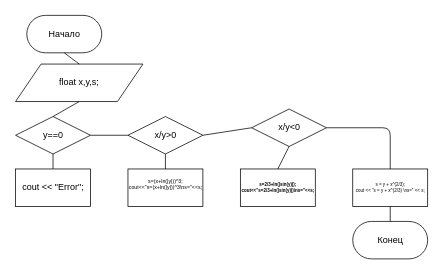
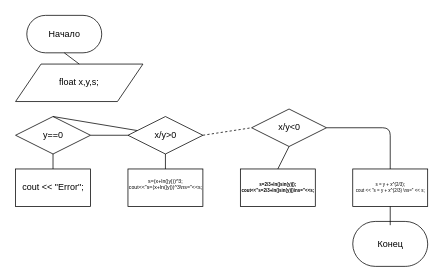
edge "float x,y,s;" -- "y==0": now "x/y>0" -- "y==0"
edge "x/y<0" -- "x/y>0": style solid -> dashed
node "Конец": size 75x38 -> 75x45
